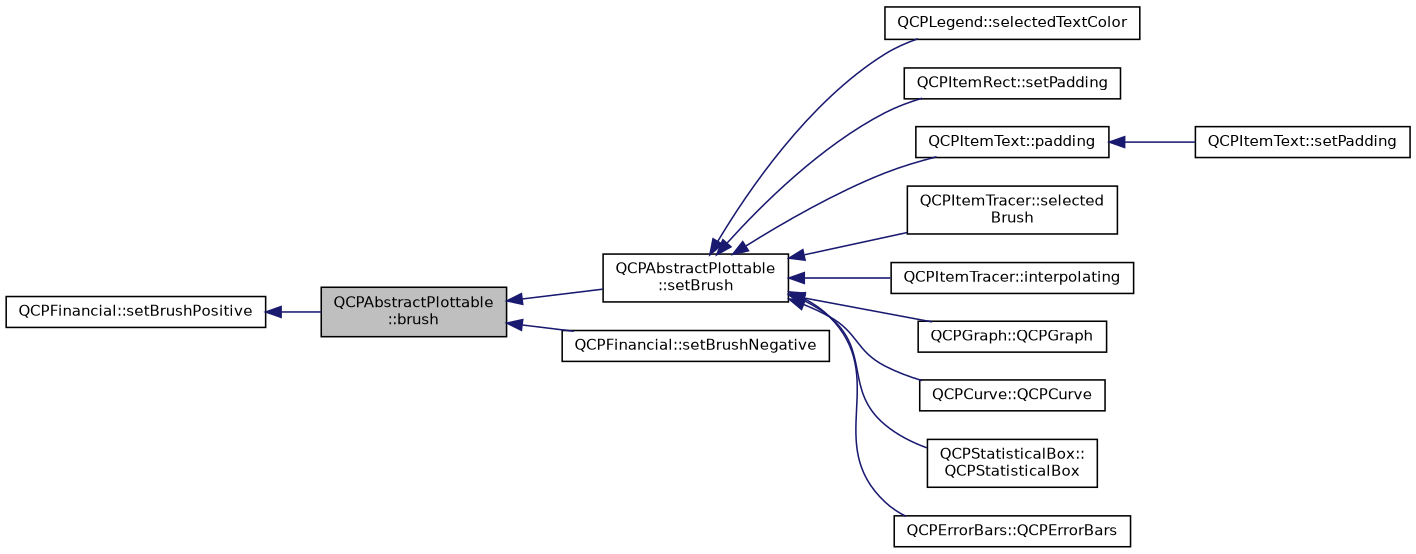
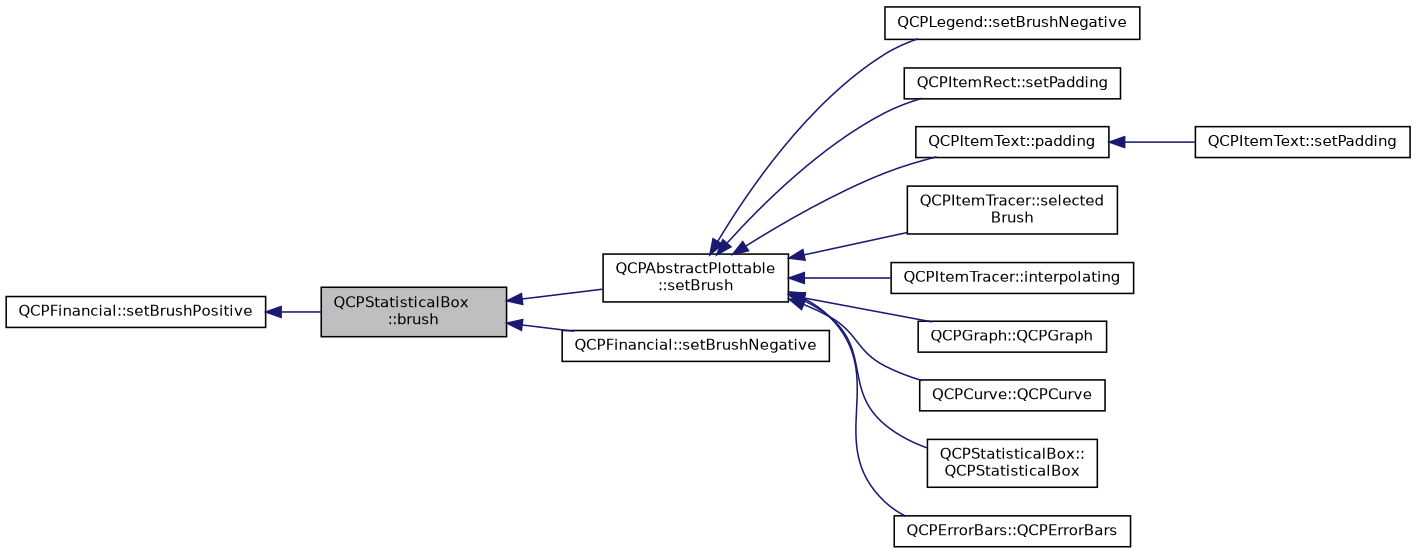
node "QCPLegend::selectedTextColor": label "QCPLegend::selectedTextColor" -> "QCPLegend::setBrushNegative"
node "QCPAbstractPlottable ::brush": label "QCPAbstractPlottable ::brush" -> "QCPStatisticalBox ::brush"
